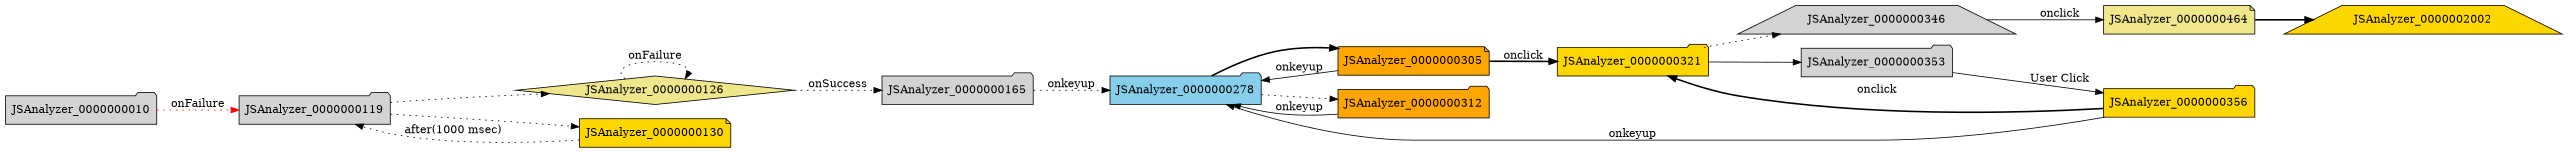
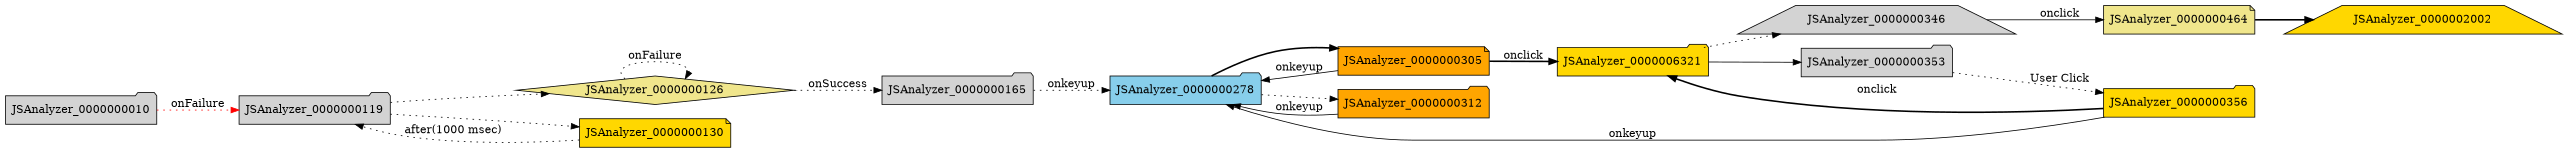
node "JSAnalyzer_0000000321": label "JSAnalyzer_0000000321" -> "JSAnalyzer_0000006321"
edge "JSAnalyzer_0000000353" -> "JSAnalyzer_0000000356": style solid -> dotted
